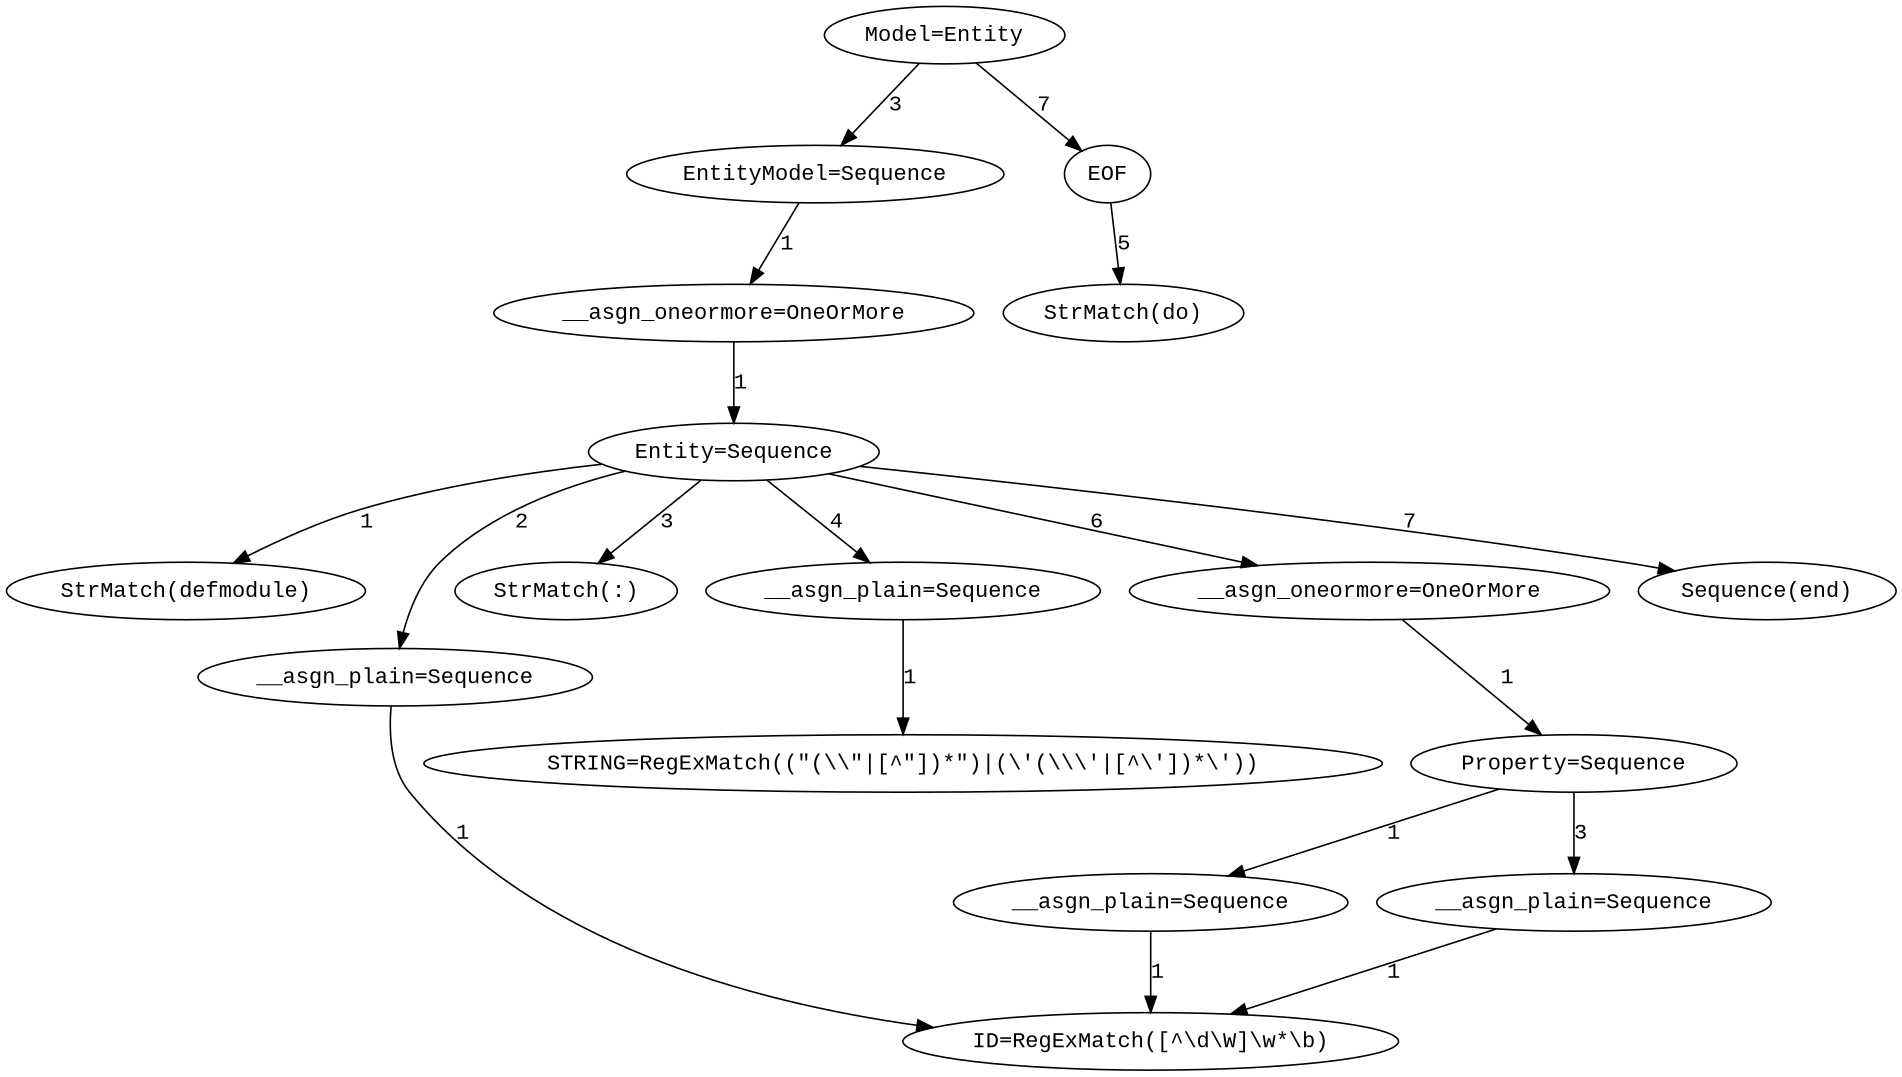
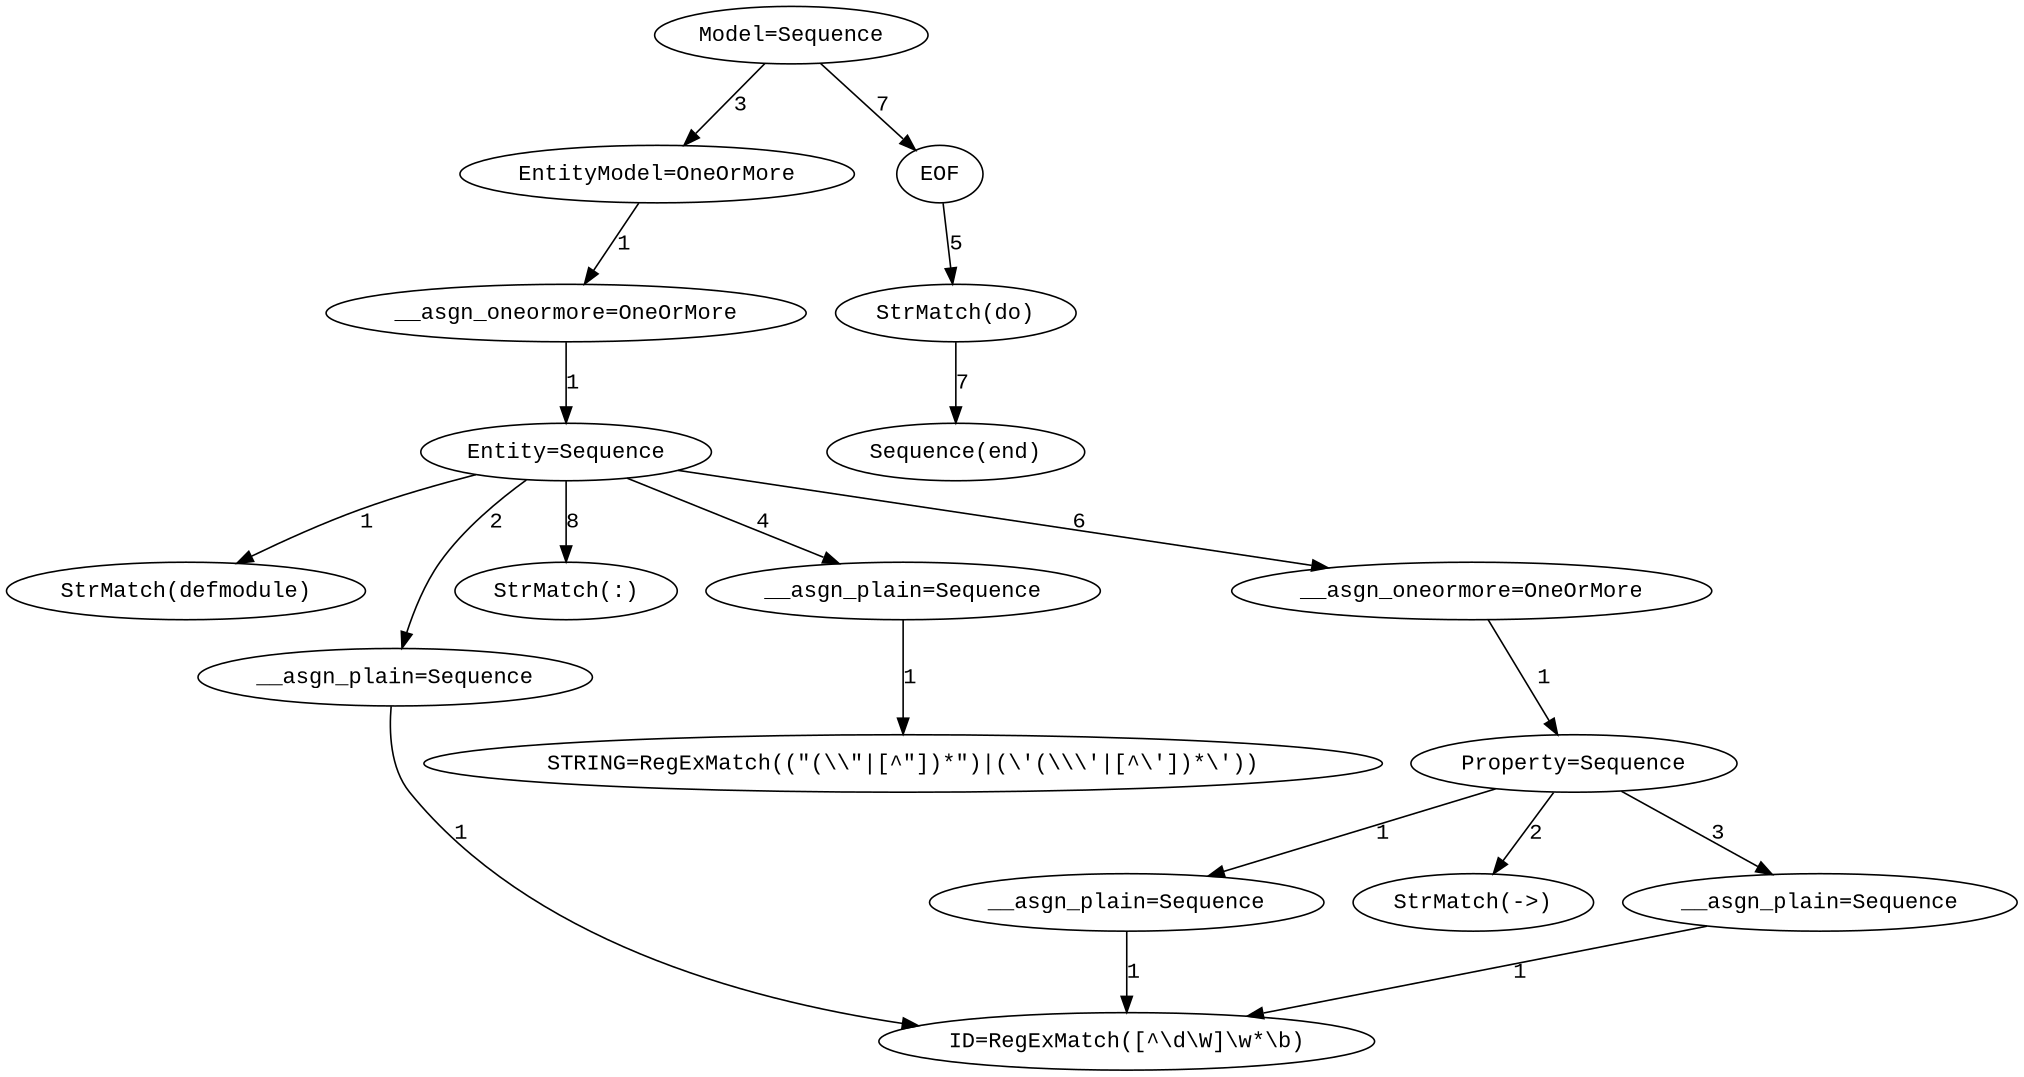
node "Model=Entity": label "Model=Entity" -> "Model=Sequence"
node "EntityModel=Sequence": label "EntityModel=Sequence" -> "EntityModel=OneOrMore"
edge "Entity=Sequence" -> "Sequence(end)": now "StrMatch(do)" -> "Sequence(end)"
edge "Entity=Sequence" -> "StrMatch(:)": label "3" -> "8"
node "StrMatch(->)": added
